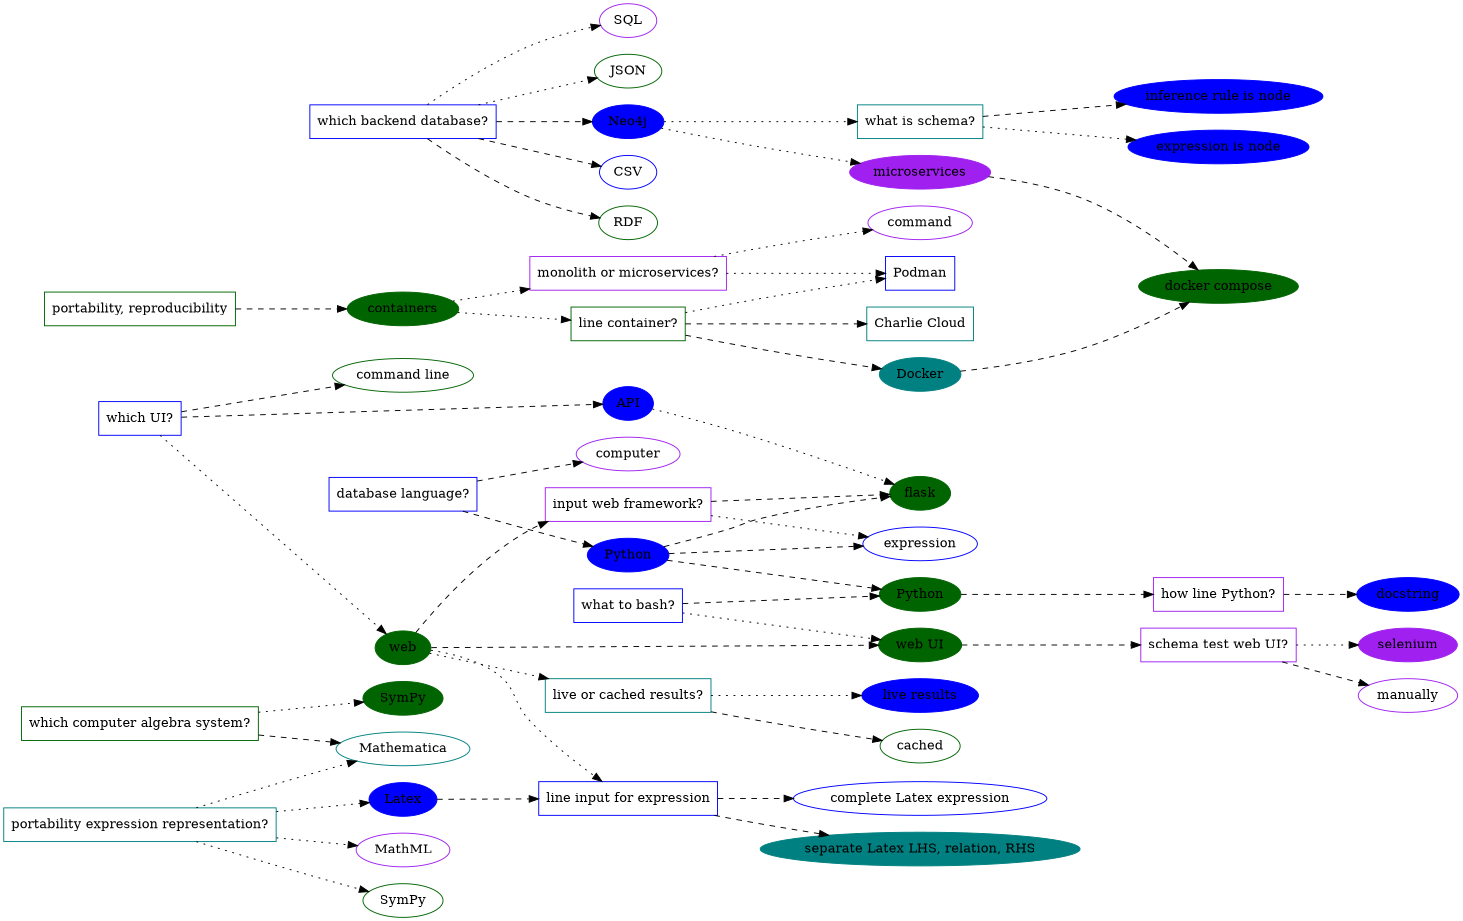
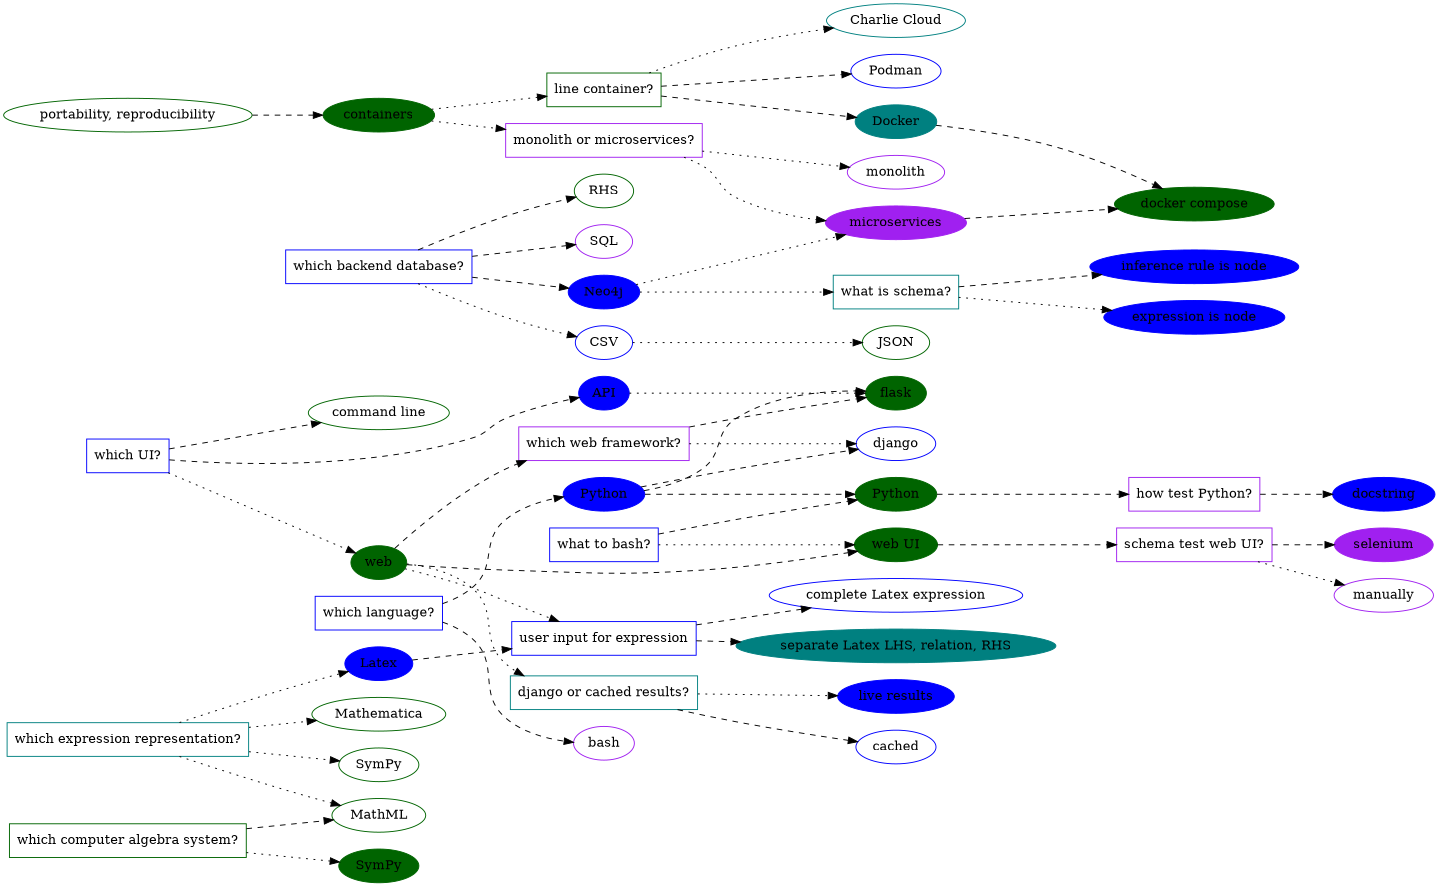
edge "which backend database?" -> "SQL": style dotted -> dashed
edge "which backend database?" -> "JSON": now "CSV" -> "JSON"
edge "which backend database?" -> "CSV": style dashed -> dotted
node "RDF": label "RDF" -> "RHS"
node "command": label "command" -> "monolith"
edge "monolith or microservices?" -> "Podman": now "monolith or microservices?" -> "microservices"
node "Podman": shape box -> ellipse
edge "line container?" -> "Podman": style dotted -> dashed
node "portability, reproducibility": shape box -> ellipse
edge "line container?" -> "Charlie Cloud": style dashed -> dotted
node "Charlie Cloud": shape box -> ellipse
node "computer": label "computer" -> "bash"
node "database language?": label "database language?" -> "which language?"
node "input web framework?": label "input web framework?" -> "which web framework?"
node "expression": label "expression" -> "django"
node "how line Python?": label "how line Python?" -> "how test Python?"
edge "schema test web UI?" -> "selenium": style dotted -> dashed
edge "schema test web UI?" -> "manually": style dashed -> dotted
node "live or cached results?": label "live or cached results?" -> "django or cached results?"
edge "which computer algebra system?" -> "Mathematica": now "which computer algebra system?" -> "MathML"
node "cached": color darkgreen -> blue
node "Mathematica": color teal -> darkgreen
node "line input for expression": label "line input for expression" -> "user input for expression"
node "portability expression representation?": label "portability expression representation?" -> "which expression representation?"
node "MathML": color purple -> darkgreen
